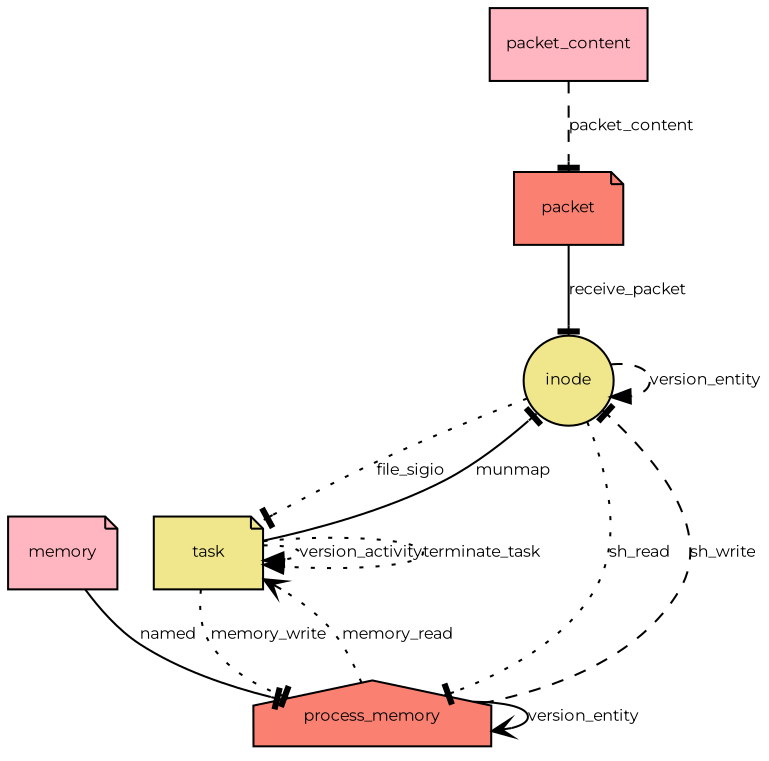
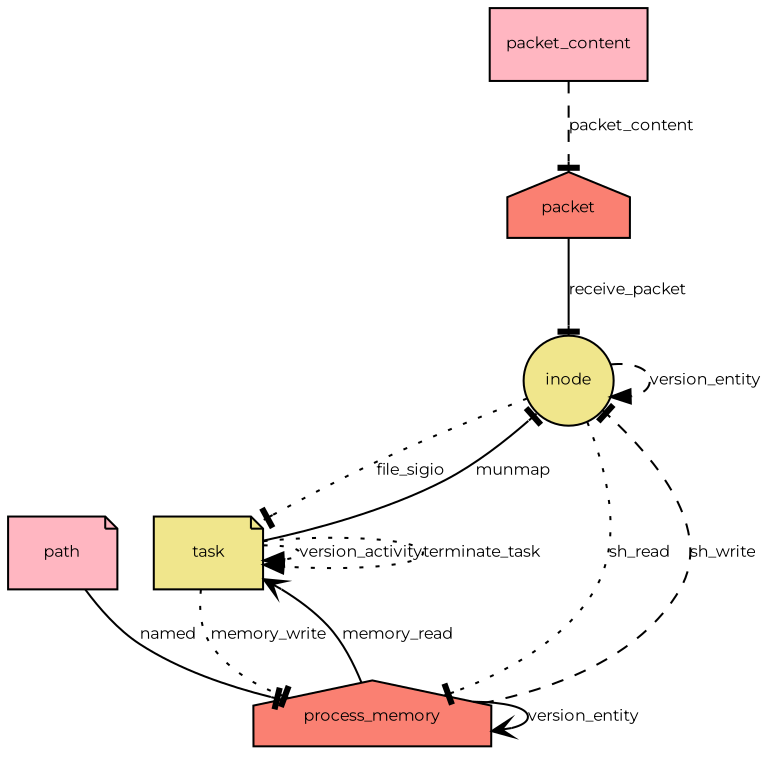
node "packet": shape note -> house
node "memory": label "memory" -> "path"
edge "process_memory" -> "task": style dotted -> solid
